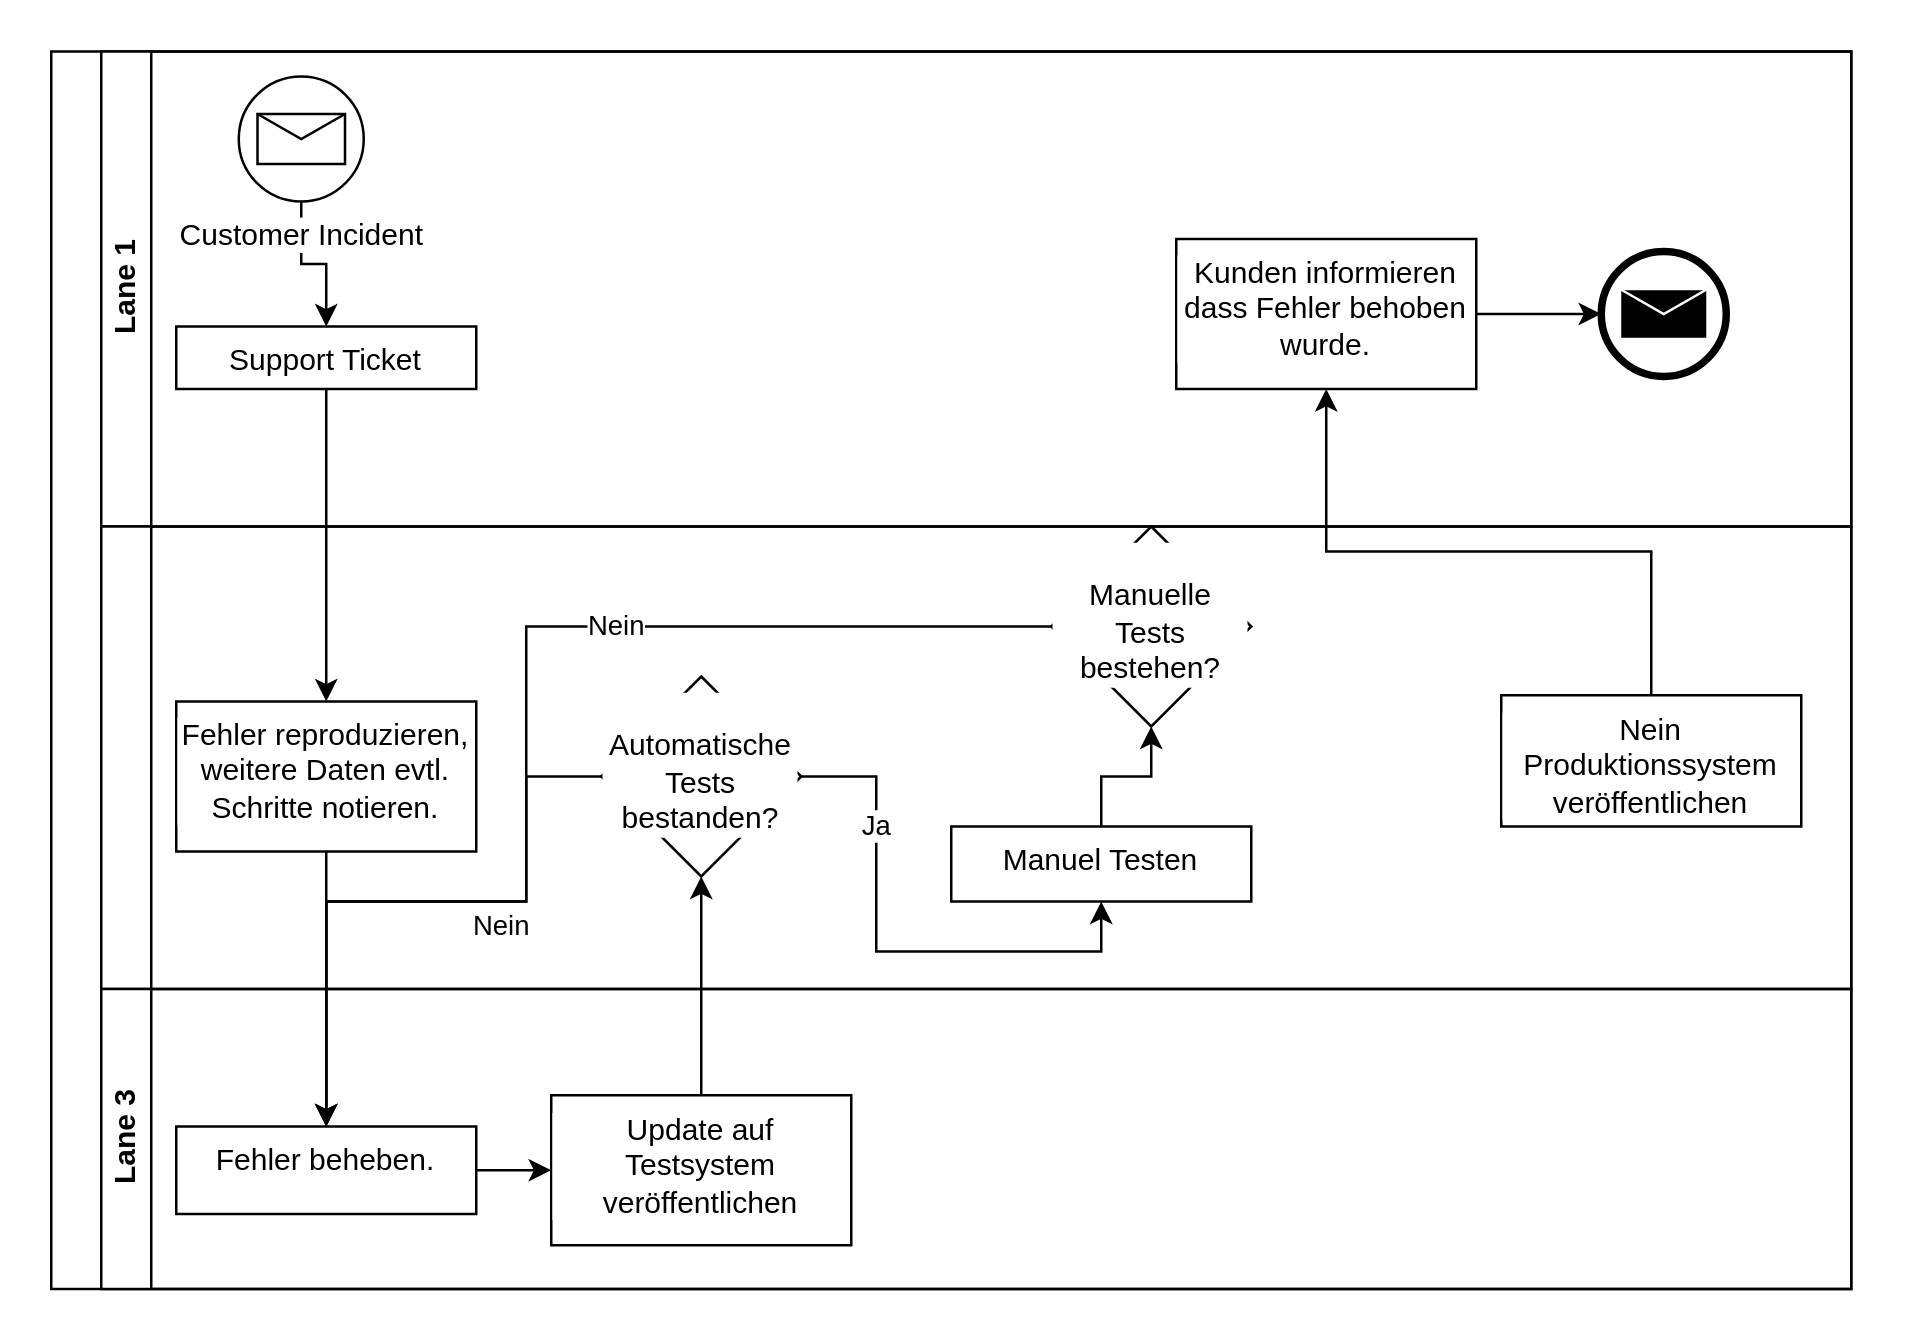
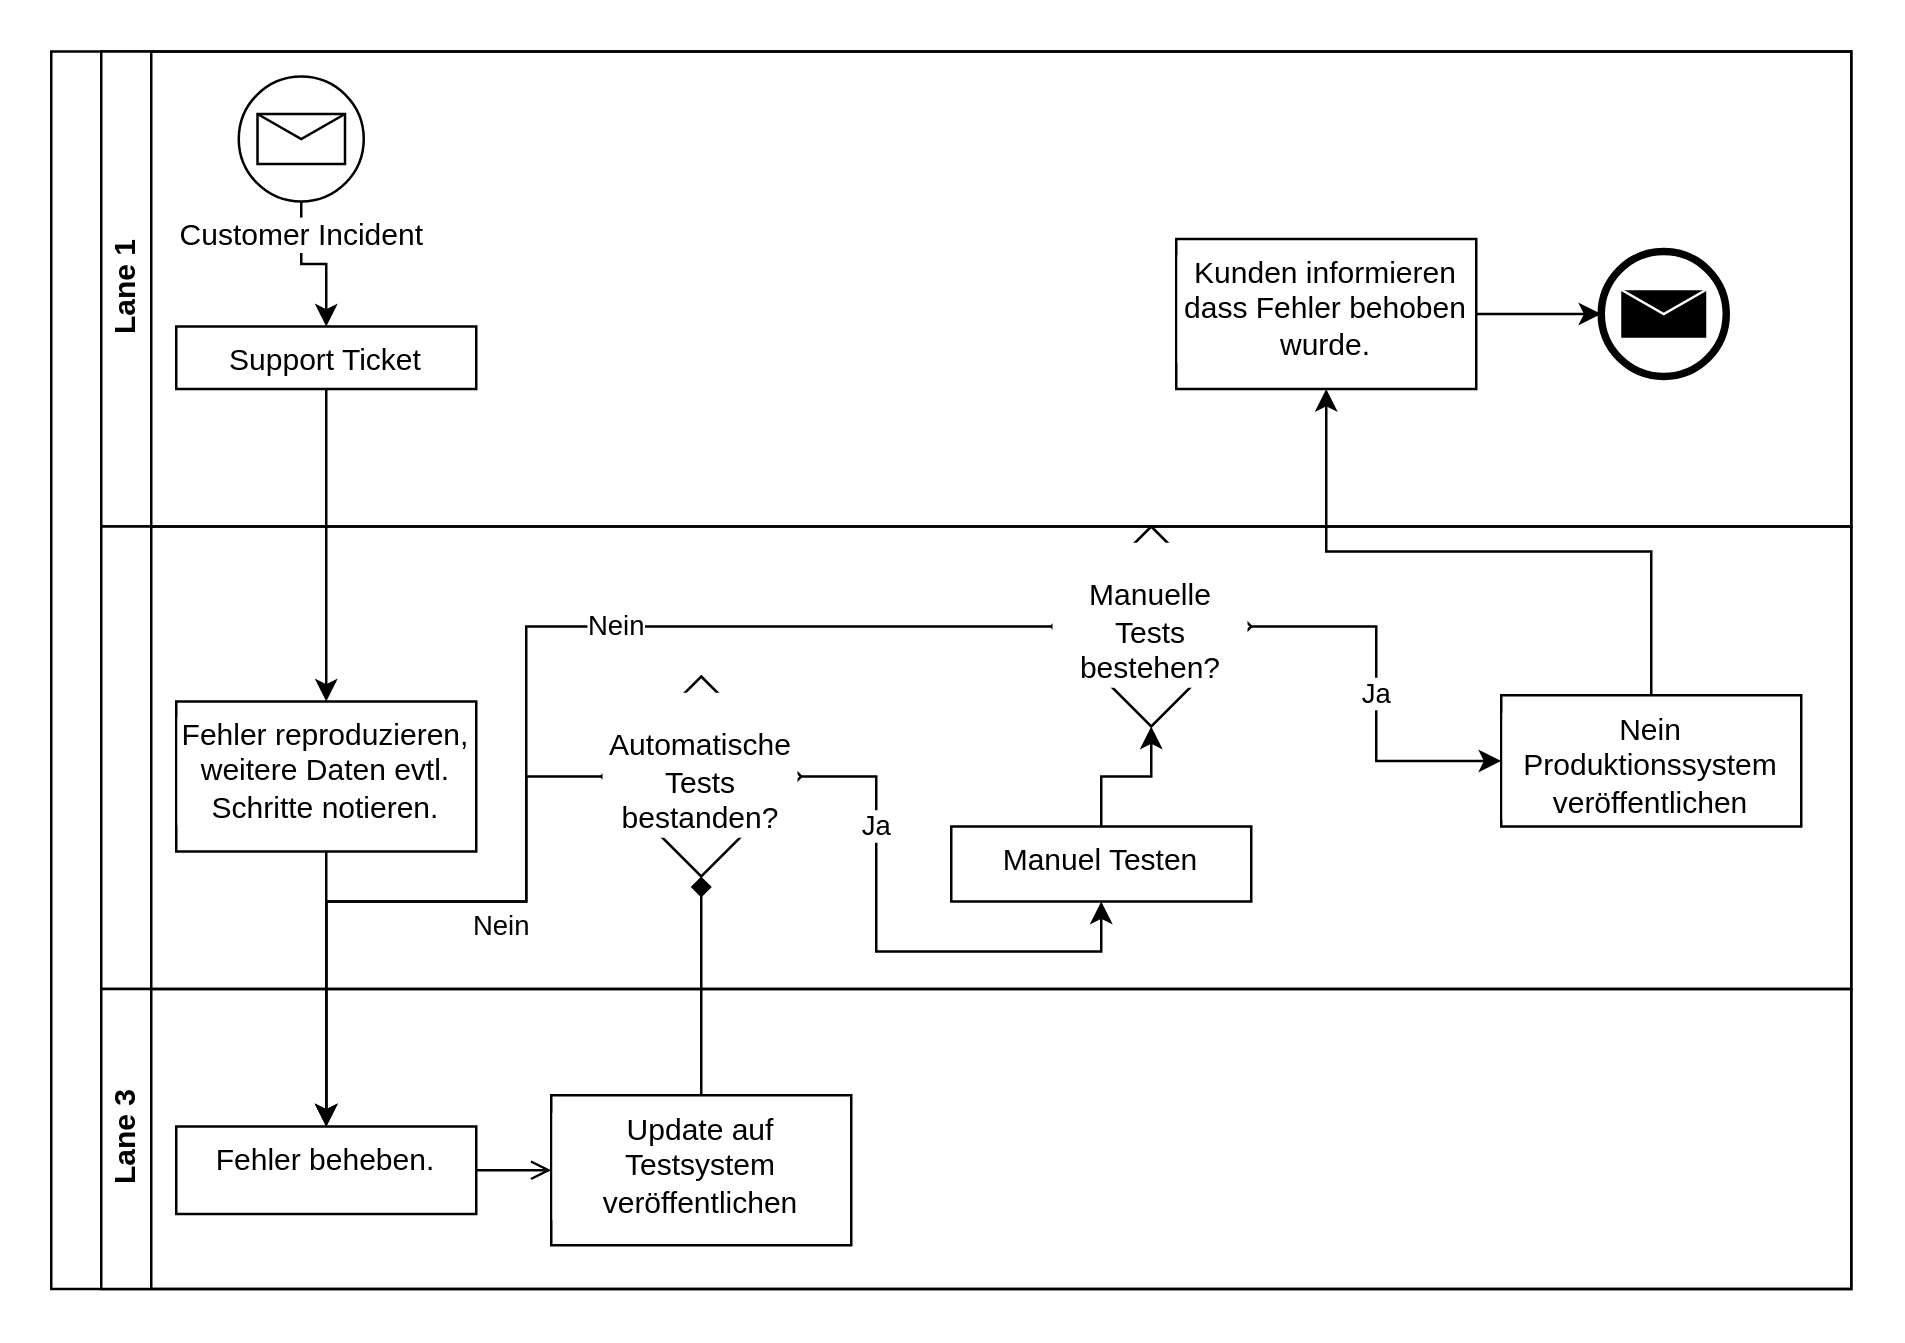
edge "Manuelle Tests bestehen?" -> "Nein Produktionssystem veröffentlichen": added, label "Ja"
edge "Update auf Testsystem veröffentlichen" -> "Automatische Tests bestanden?": arrowhead classic -> diamond
edge "Fehler beheben." -> "Update auf Testsystem veröffentlichen": arrowhead classic -> open
